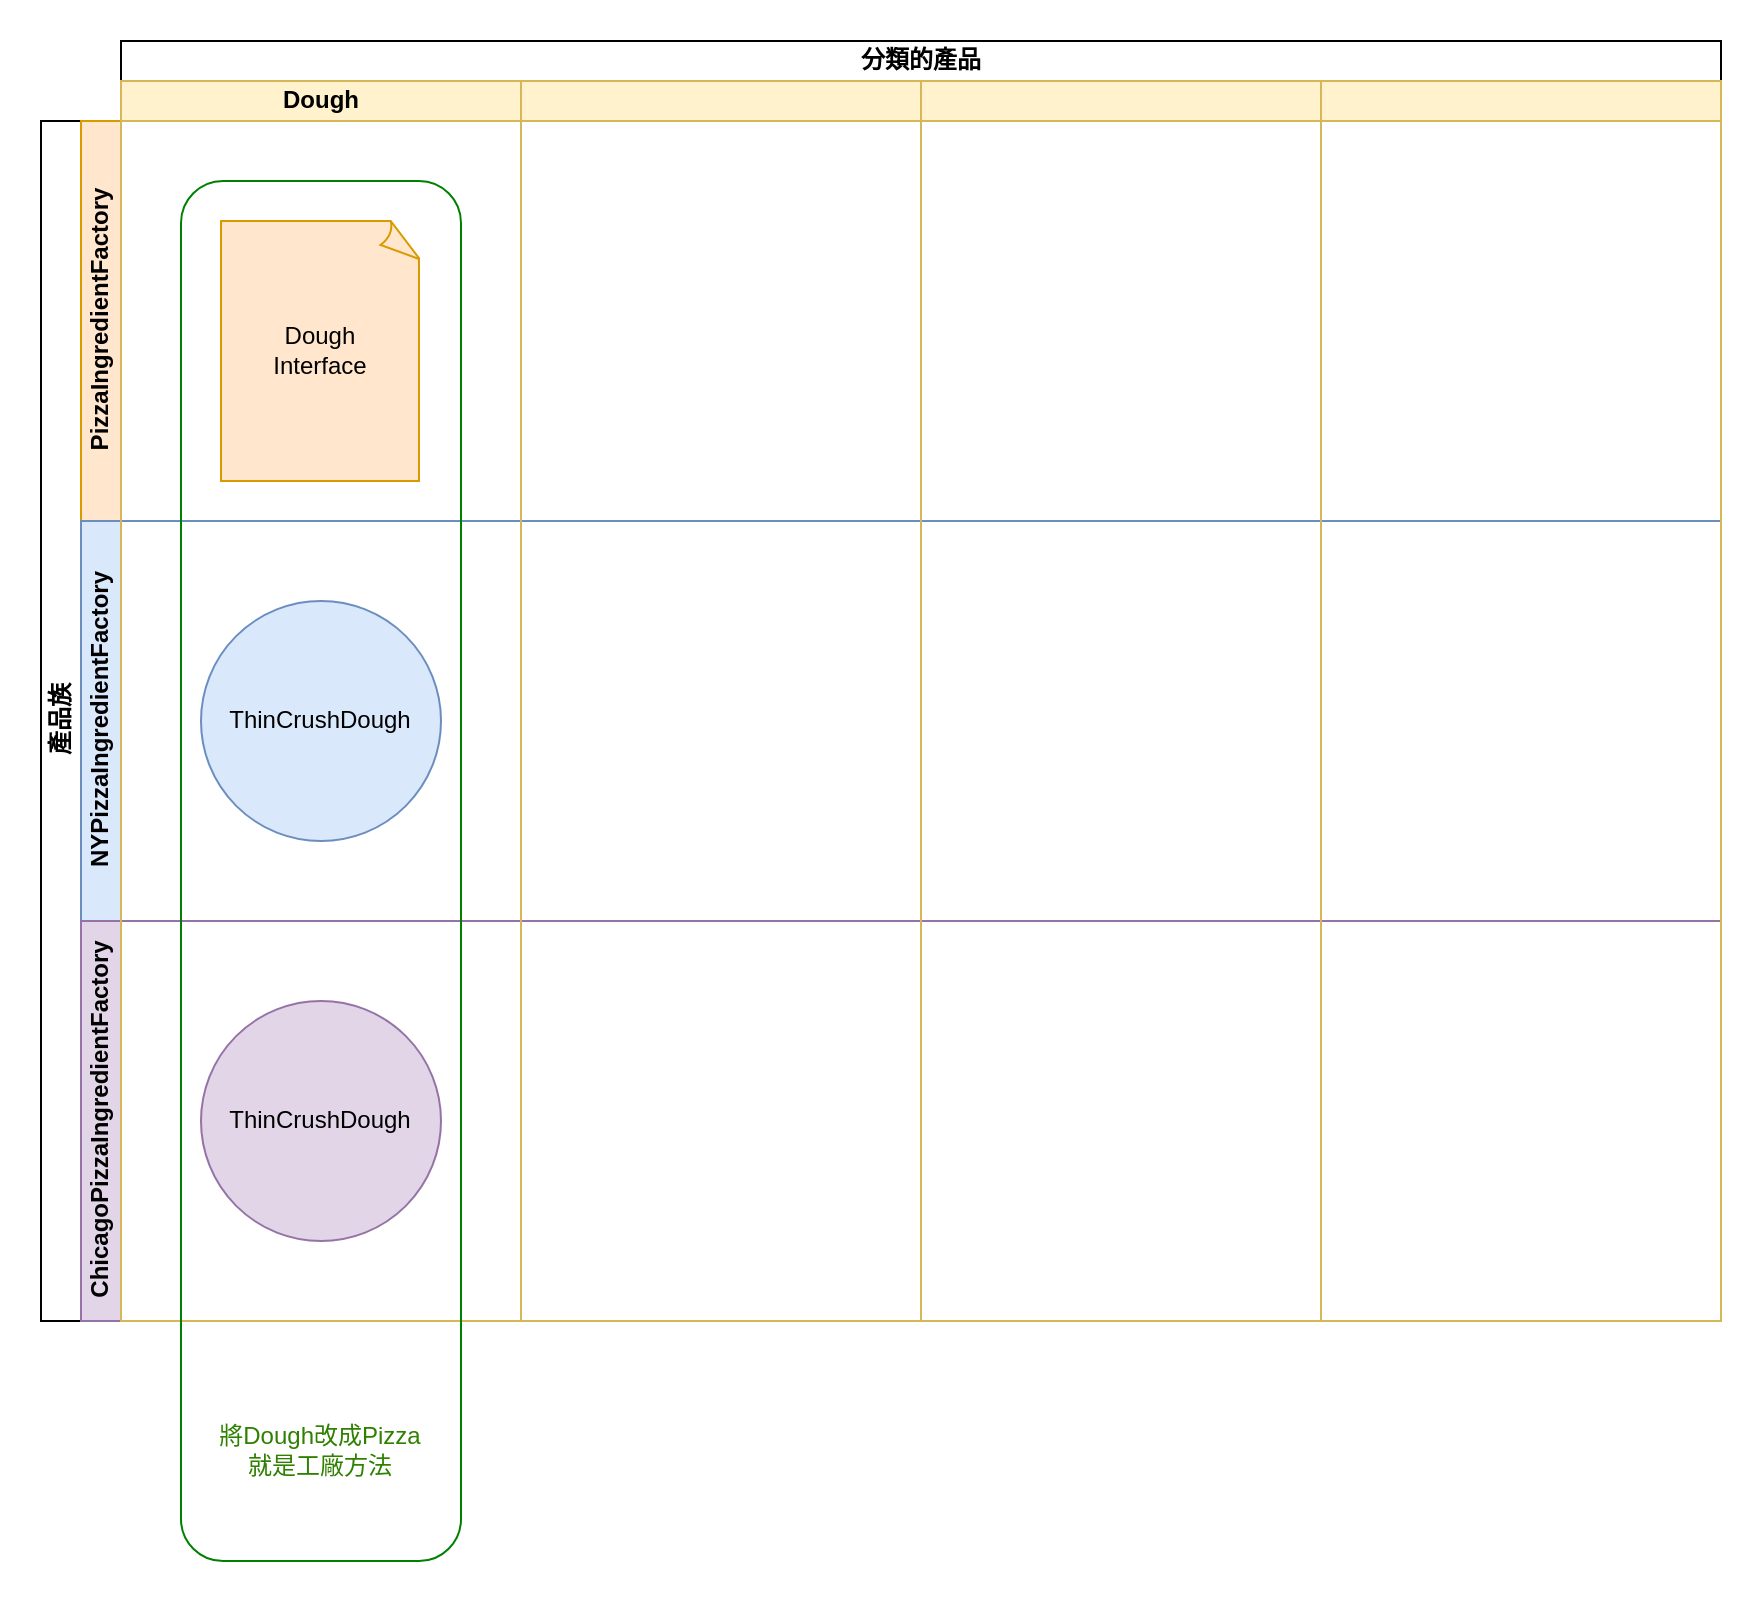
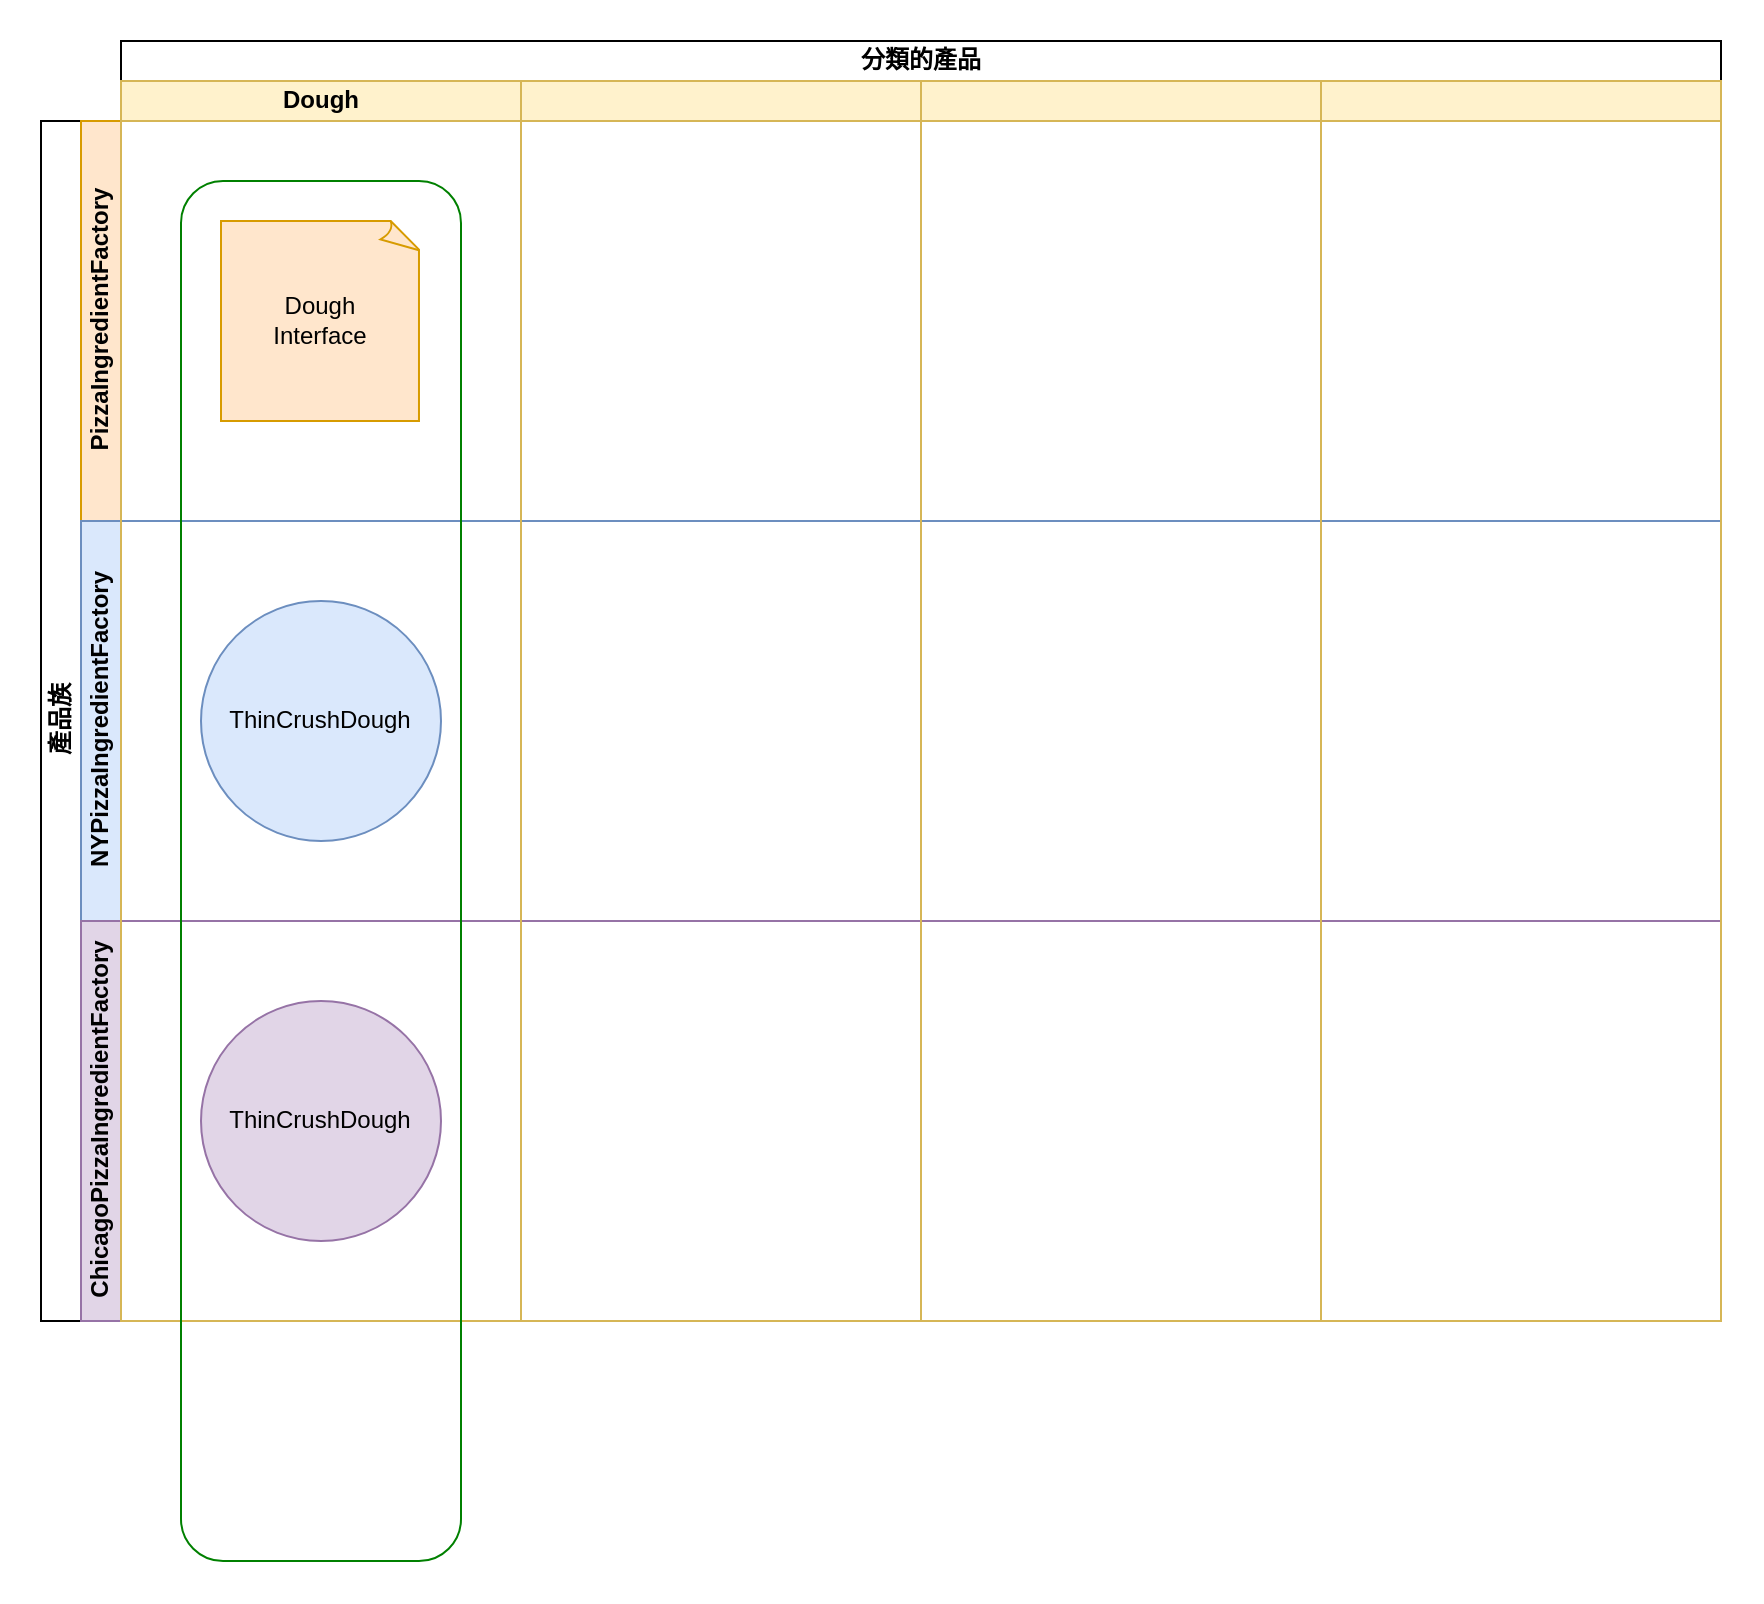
node "Dough Interface": size 200x260 -> 200x200
node "將Dough改成Pizza 就是工廠方法": removed
